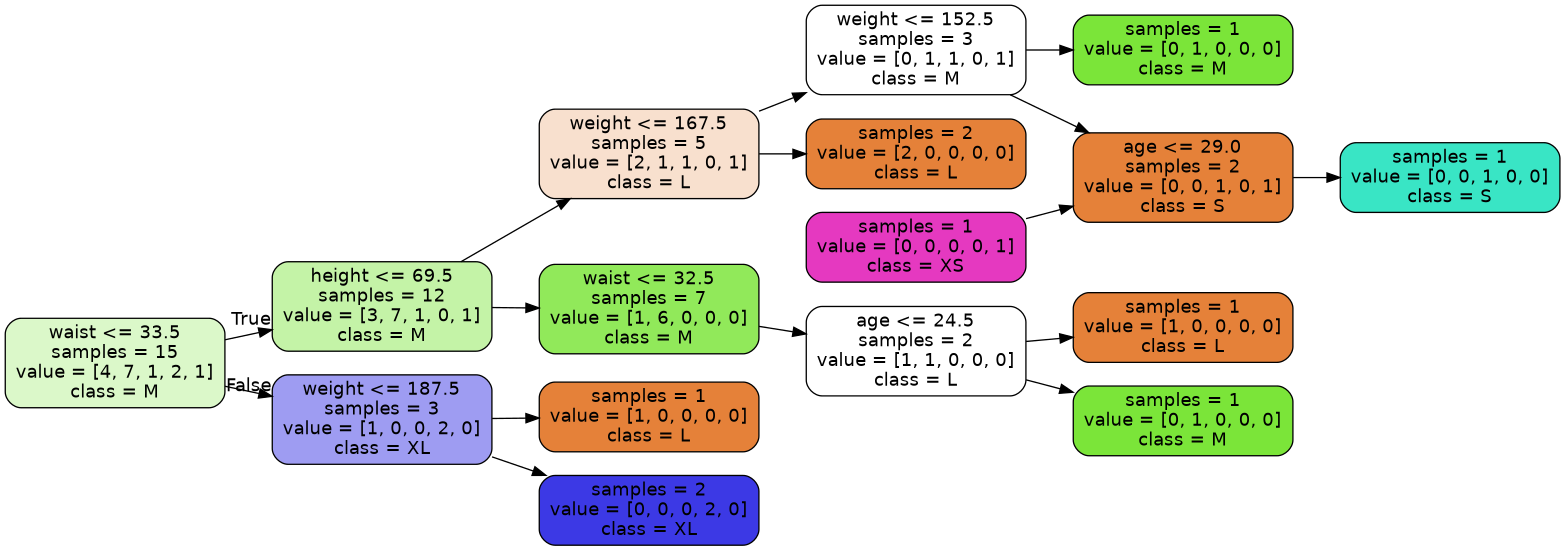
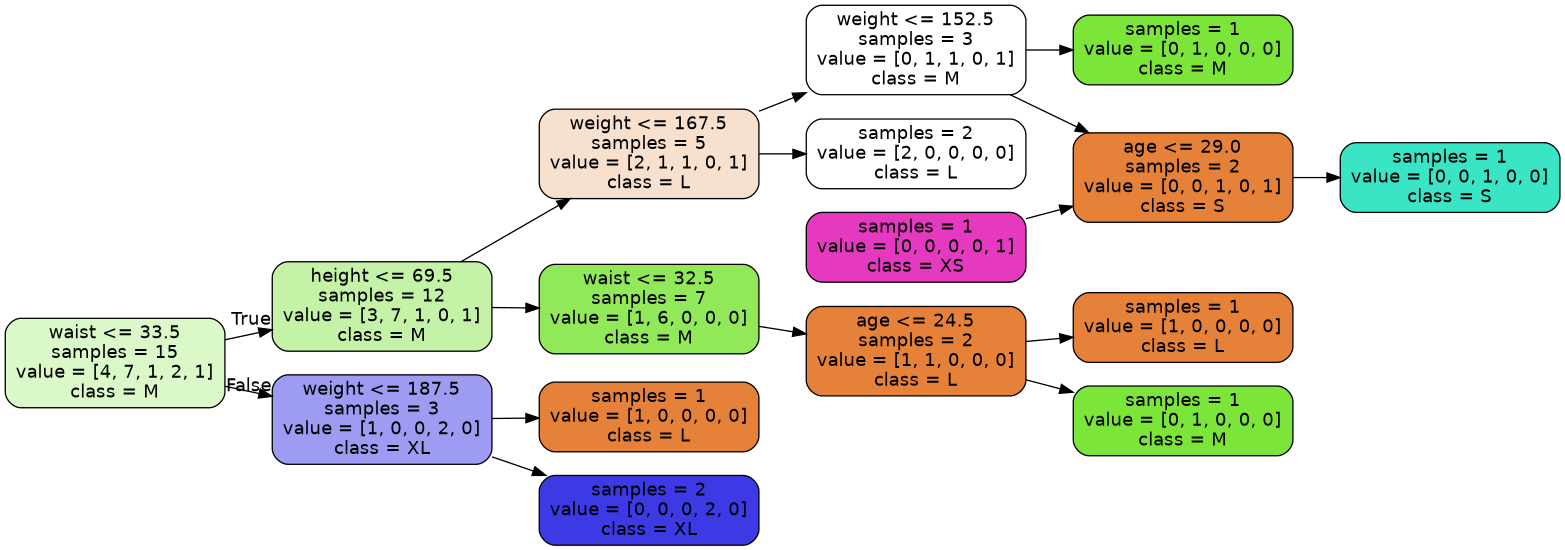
node "samples = 2 value = [2, 0, 0, 0, 0] class = L": fillcolor #e58139 -> #ffffff
node "age <= 24.5 samples = 2 value = [1, 1, 0, 0, 0] class = L": fillcolor #ffffff -> #e58139
